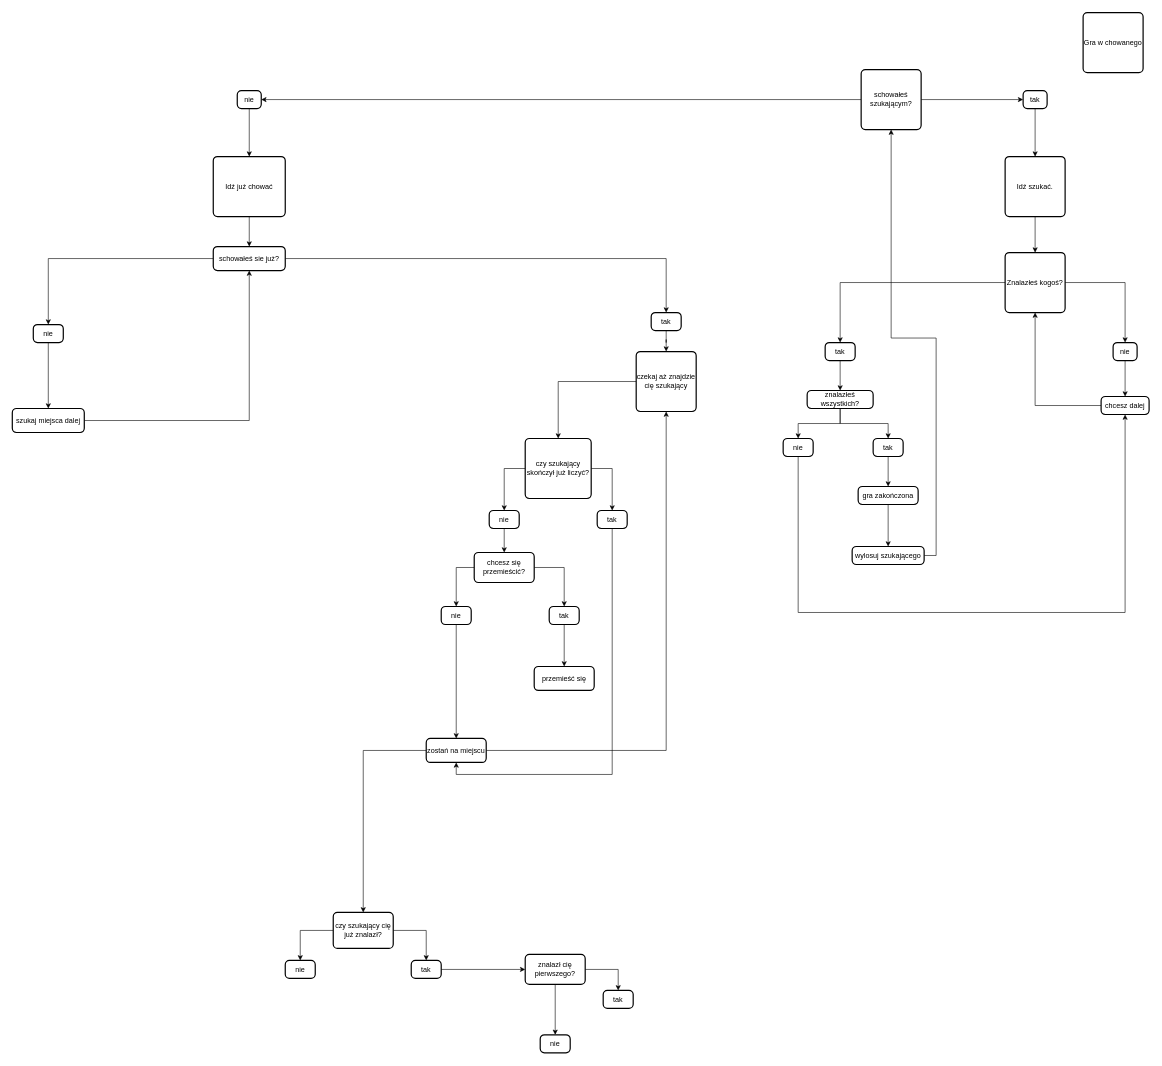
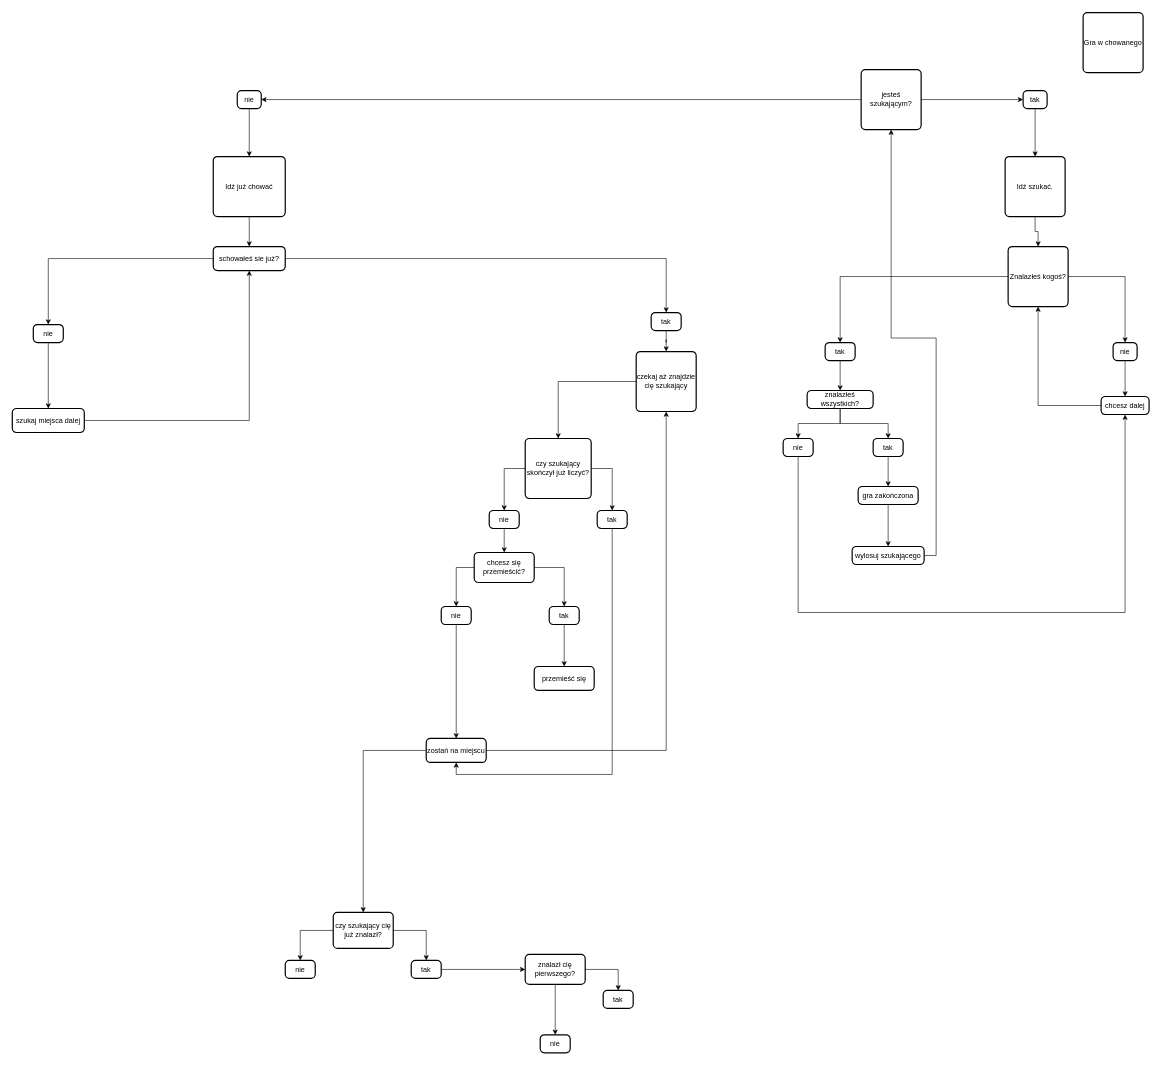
node "schowałeś szukającym?": label "schowałeś szukającym?" -> "jesteś szukającym?"
node "Znalazłeś kogoś?": moved (1035, 282) -> (1038, 276)
